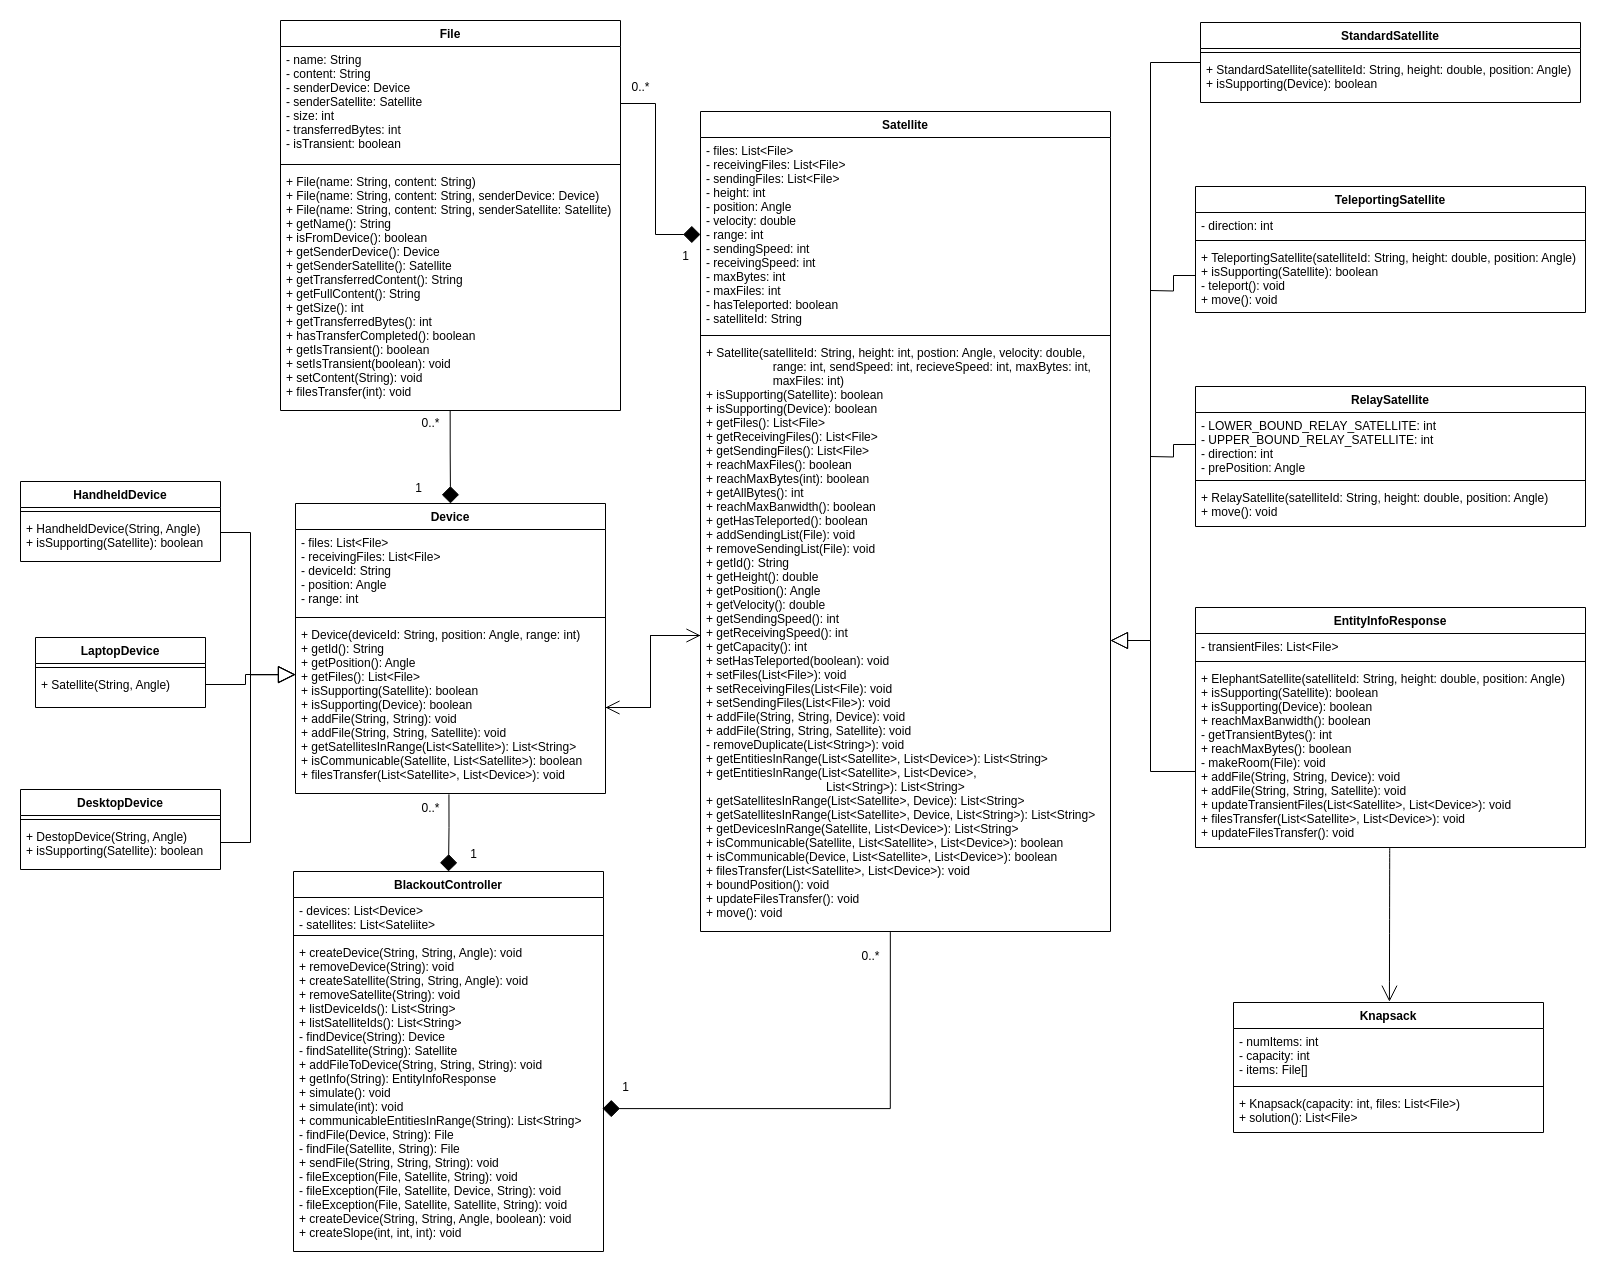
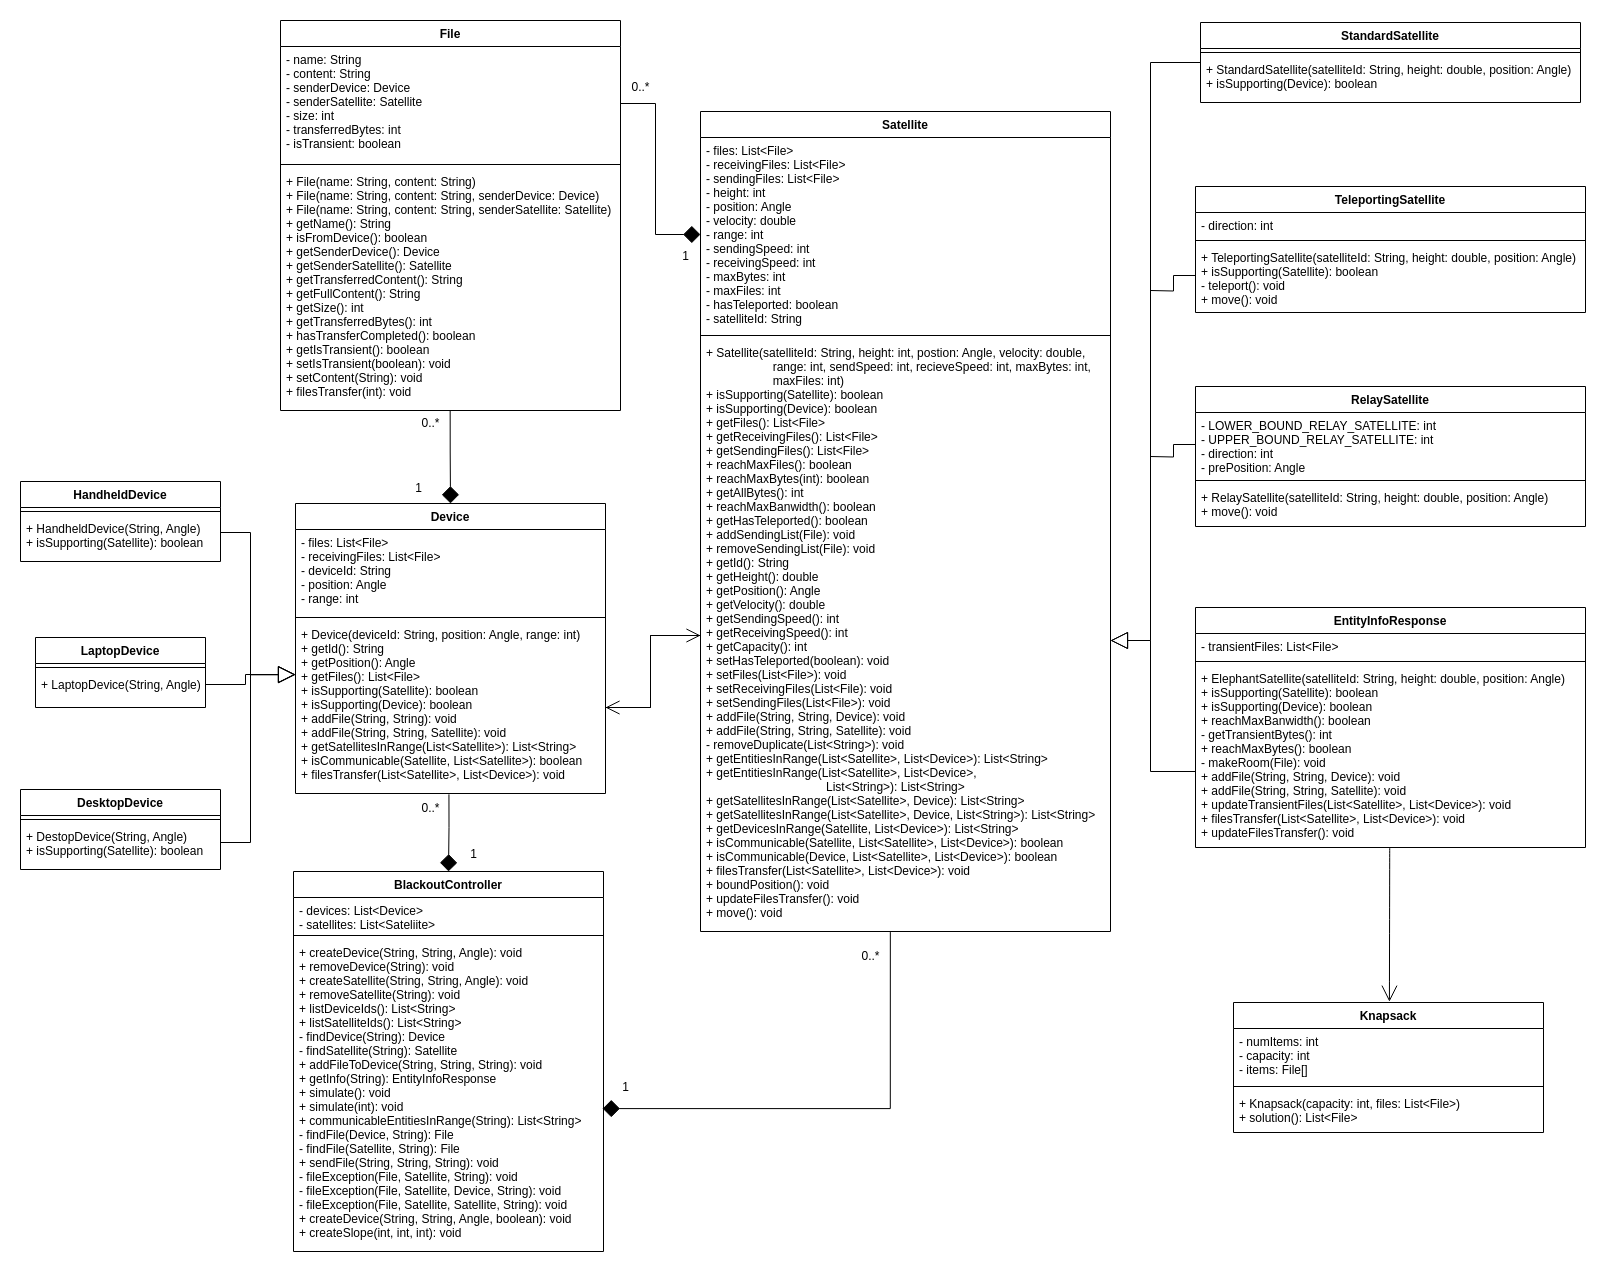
node "+ Satellite(String, Angle)": label "+ Satellite(String, Angle)" -> "+ LaptopDevice(String, Angle)"
